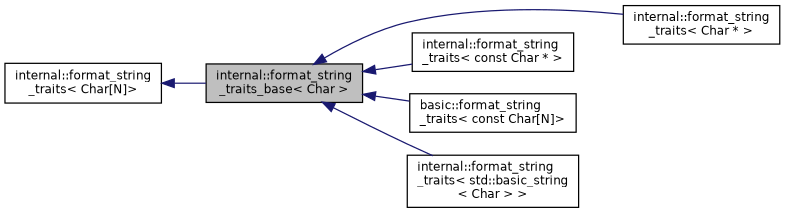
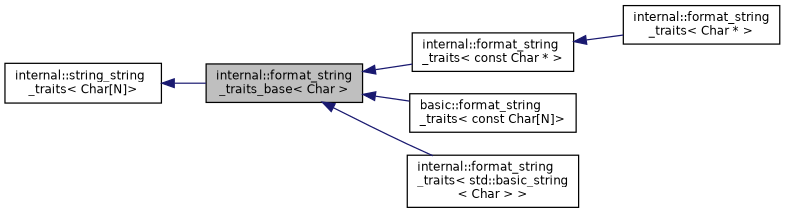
edge "internal::format_string _traits< Char * >" -> "internal::format_string _traits_base< Char >": now "internal::format_string _traits< Char * >" -> "internal::format_string _traits< const Char * >"
node "internal::format_string _traits< Char[N]>": label "internal::format_string _traits< Char[N]>" -> "internal::string_string _traits< Char[N]>"
